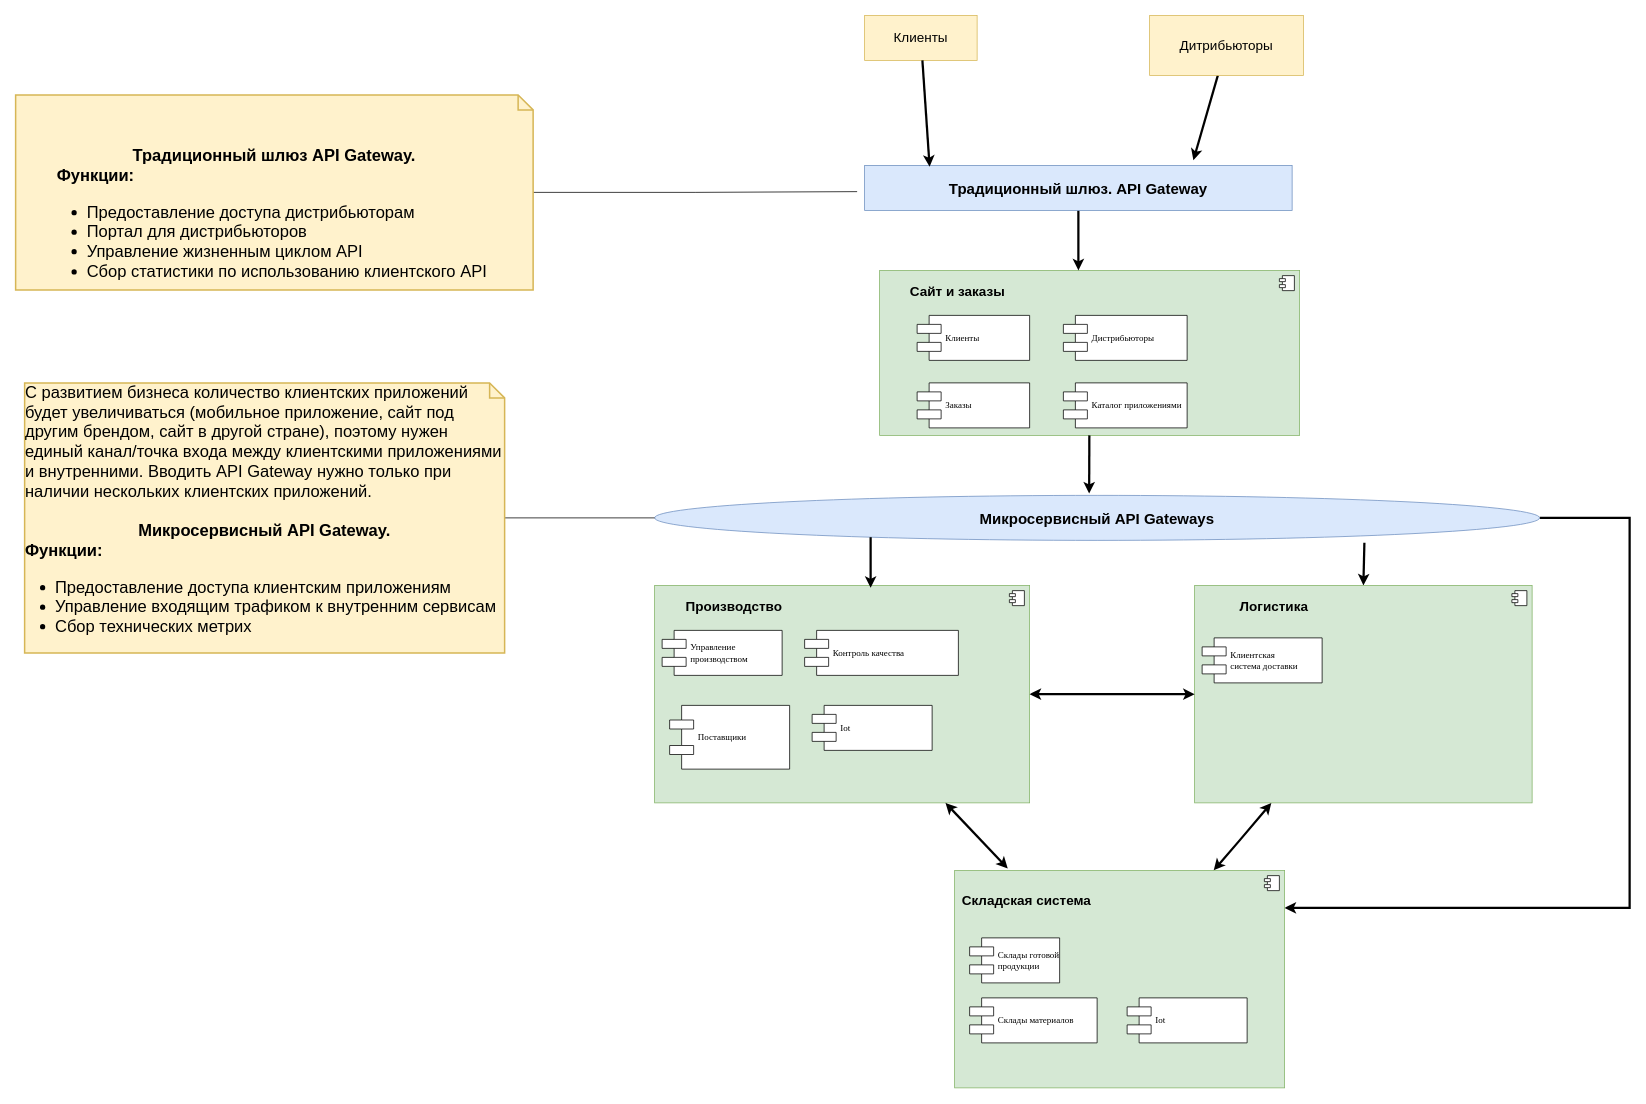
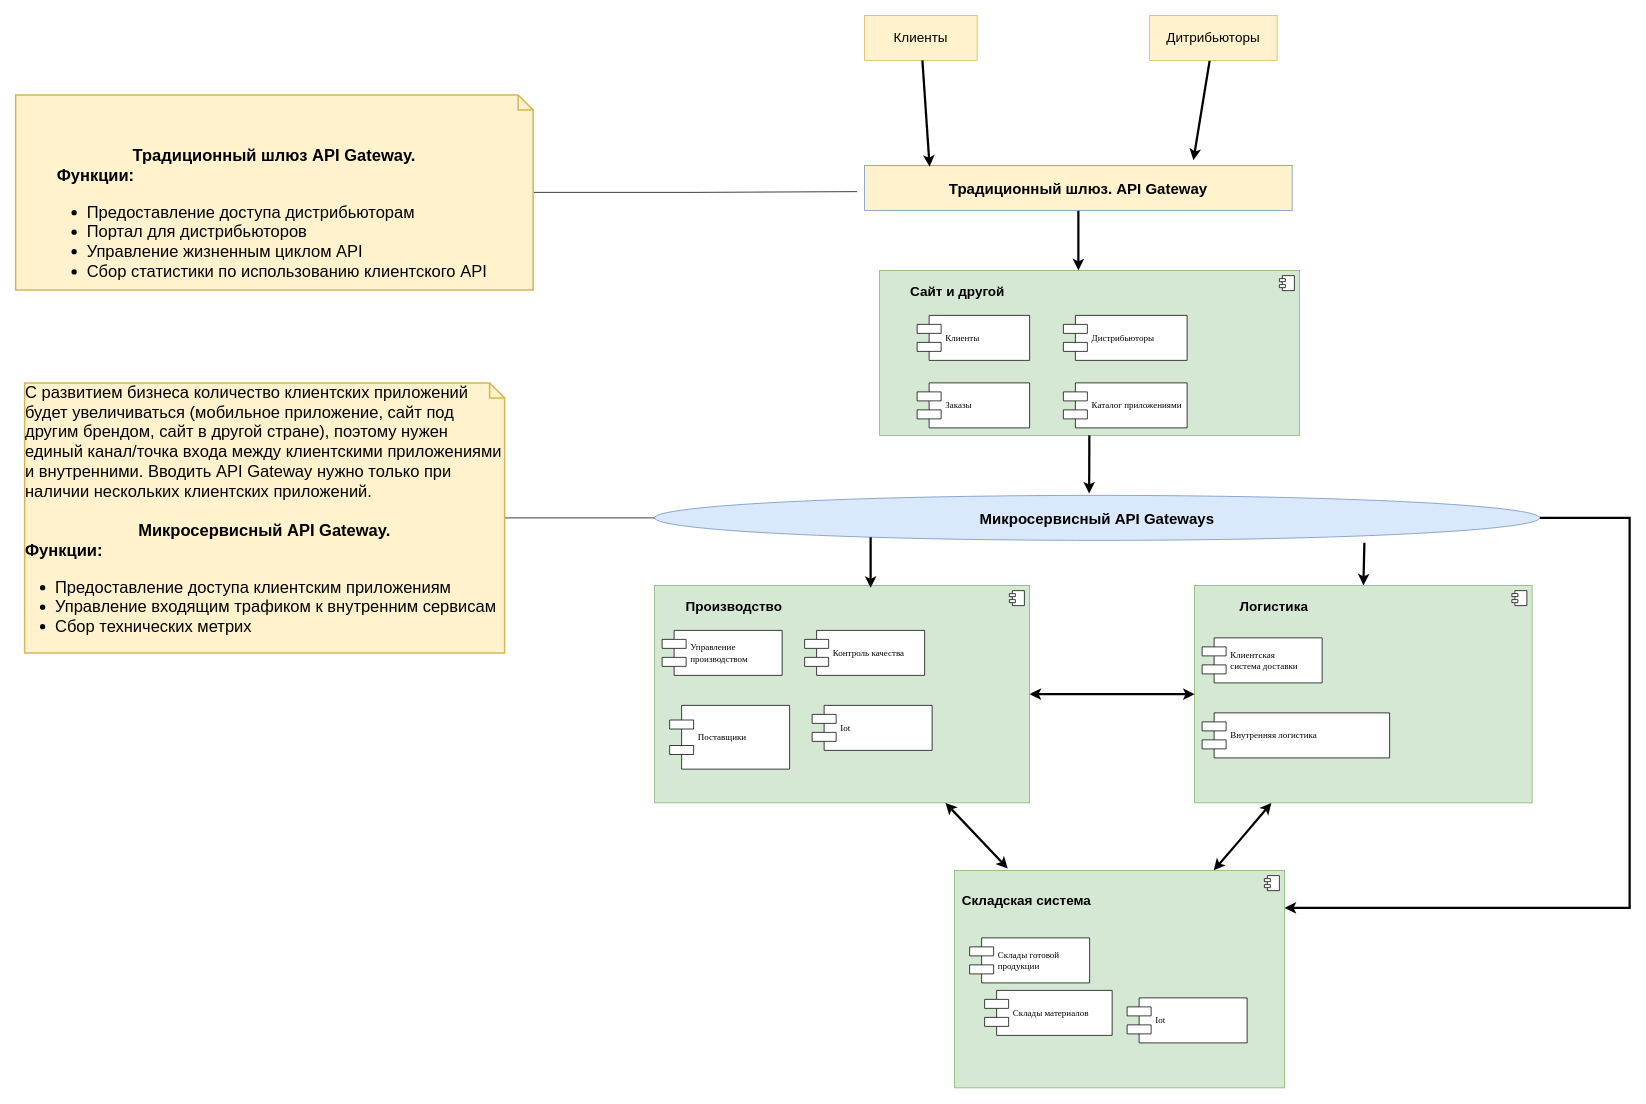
node "Дитрибьюторы": size 154x60 -> 128x45
node "Традиционный шлюз. API Gateway": fillcolor #dae8fc -> #fff2cc
node "Сайт и заказы": label "Сайт и заказы" -> "Сайт и другой"
node "Контроль качества": size 154x45 -> 120x45
node "Внутренняя логистика": added
node "Склады готовой продукции": size 90x45 -> 120x45
node "Склады материалов": moved (1033, 1020) -> (1048, 1013)
